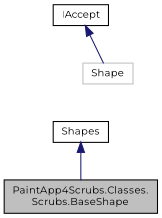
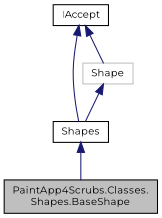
edge "Shapes" -> "IAccept": added
edge "Shapes" -> "Shape": added
node "PaintApp4Scrubs.Classes. Scrubs.BaseShape": label "PaintApp4Scrubs.Classes. Scrubs.BaseShape" -> "PaintApp4Scrubs.Classes. Shapes.BaseShape"
